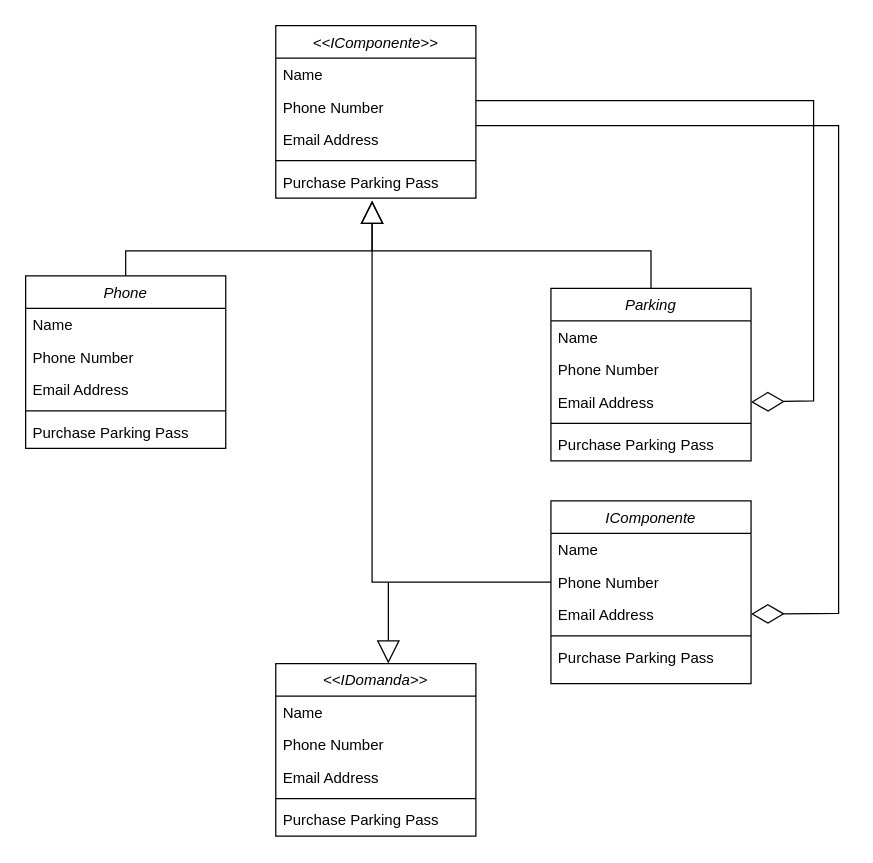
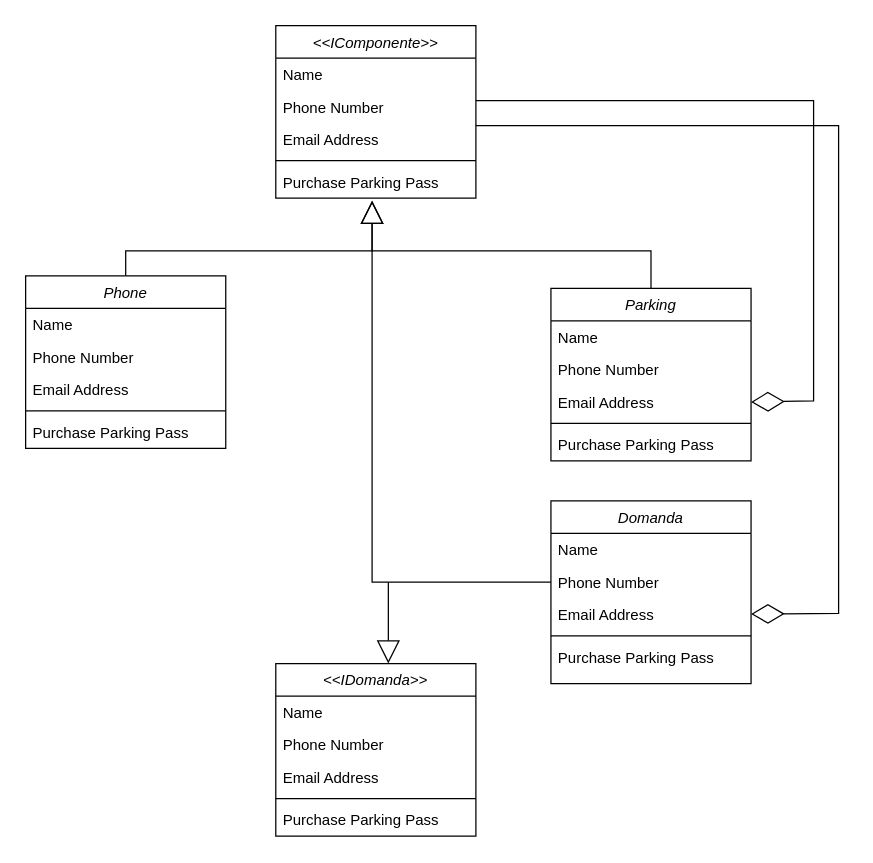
node "IComponente": label "IComponente" -> "Domanda"
